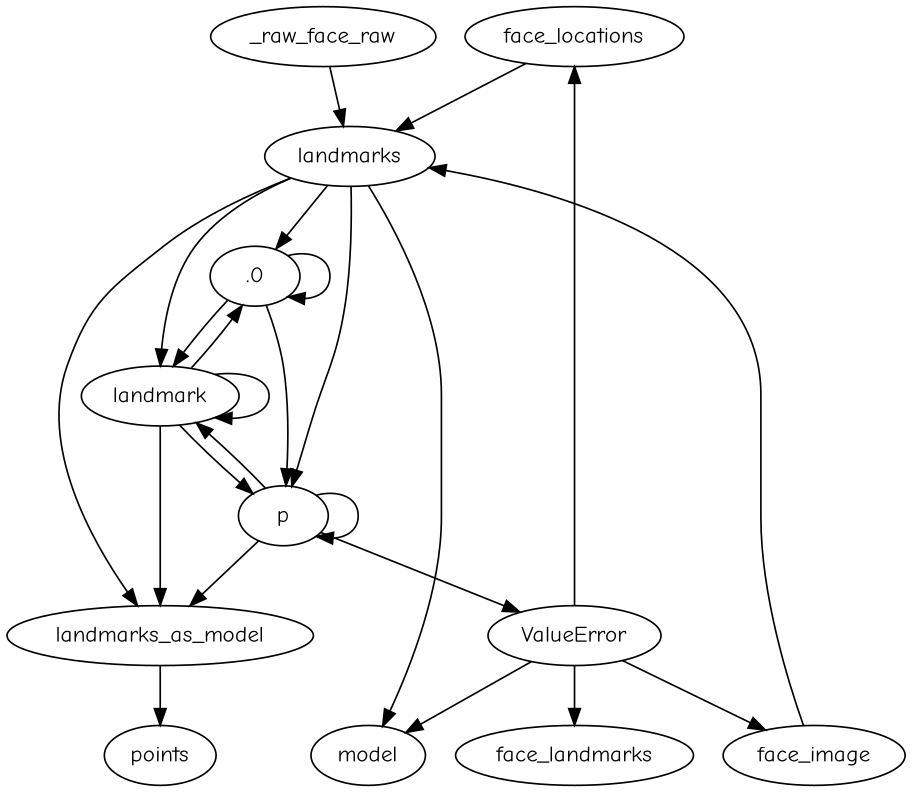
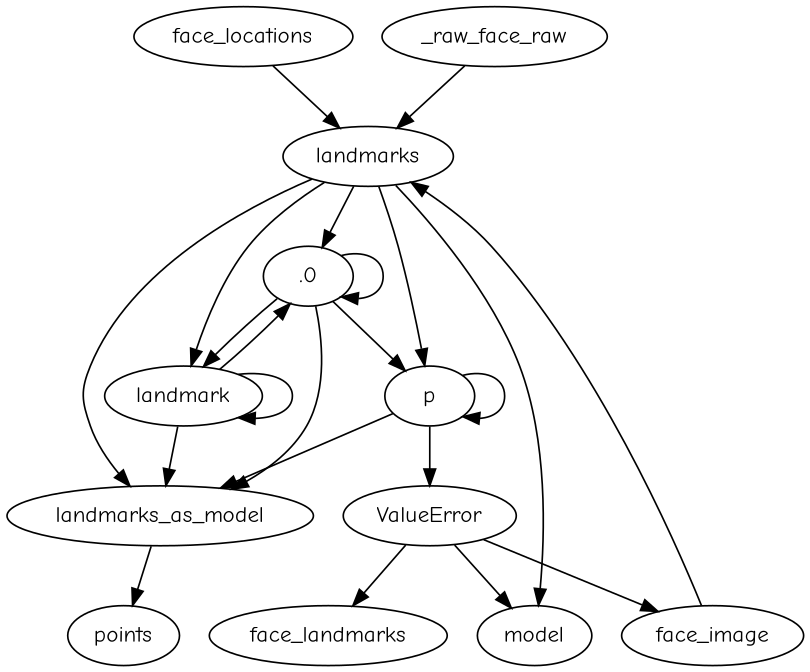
edge "ValueError" -> "face_locations": removed
edge ".0" -> "landmarks_as_model": added
edge "landmark" -> "p": removed
edge "p" -> "landmark": removed
